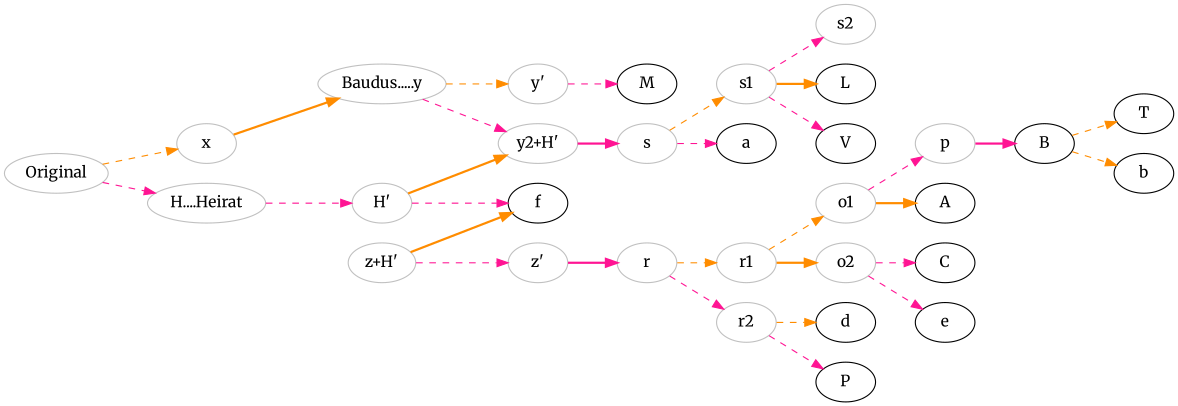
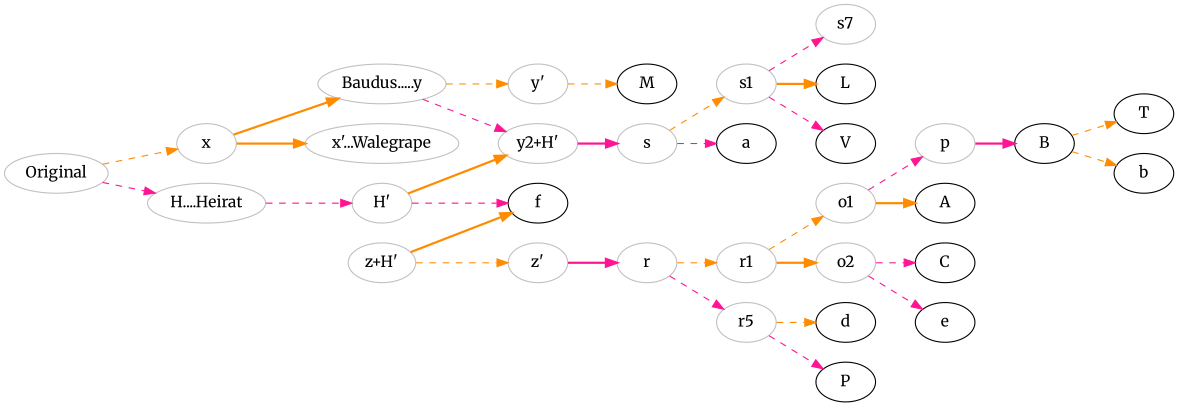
node "s2": label "s2" -> "s7"
edge "y'" -> "M": color deeppink -> darkorange
node "x'...Walegrape": added
edge "z+H'" -> "z'": color deeppink -> darkorange
node "r2": label "r2" -> "r5"
